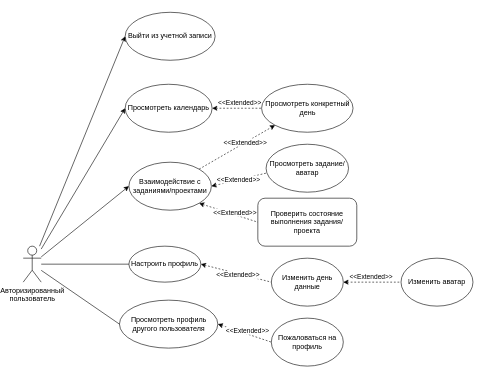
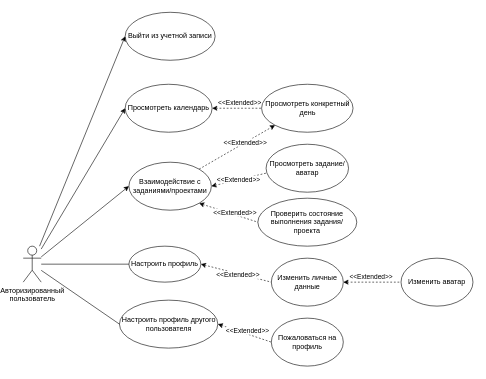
node "Проверить состояние выполнения задания/проекта": shape rounded rectangle -> ellipse
node "Изменить день данные": label "Изменить день данные" -> "Изменить личные данные"
node "Просмотреть профиль другого пользователя": label "Просмотреть профиль другого пользователя" -> "Настроить профиль другого пользователя"
